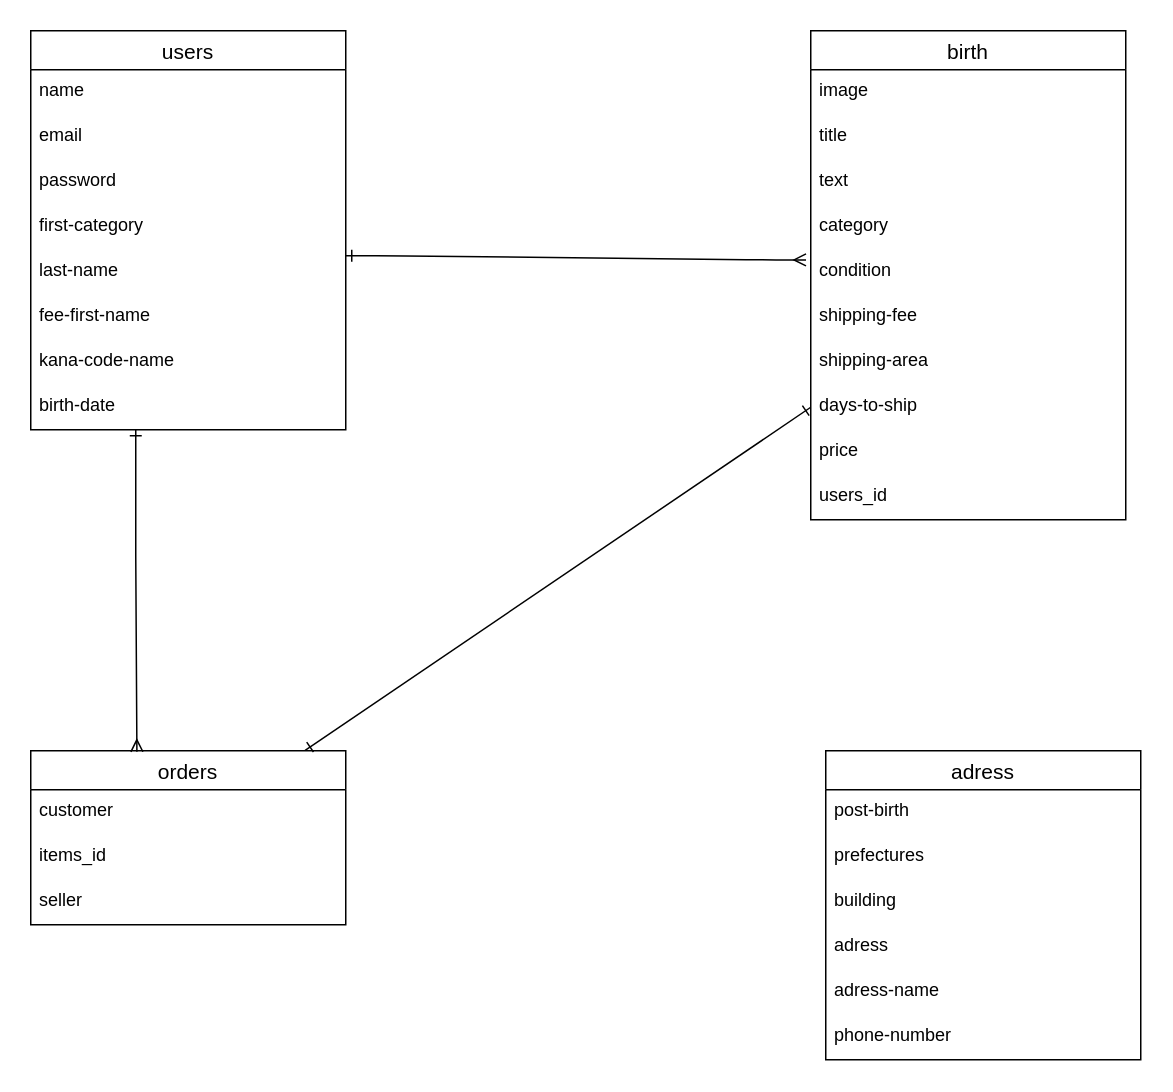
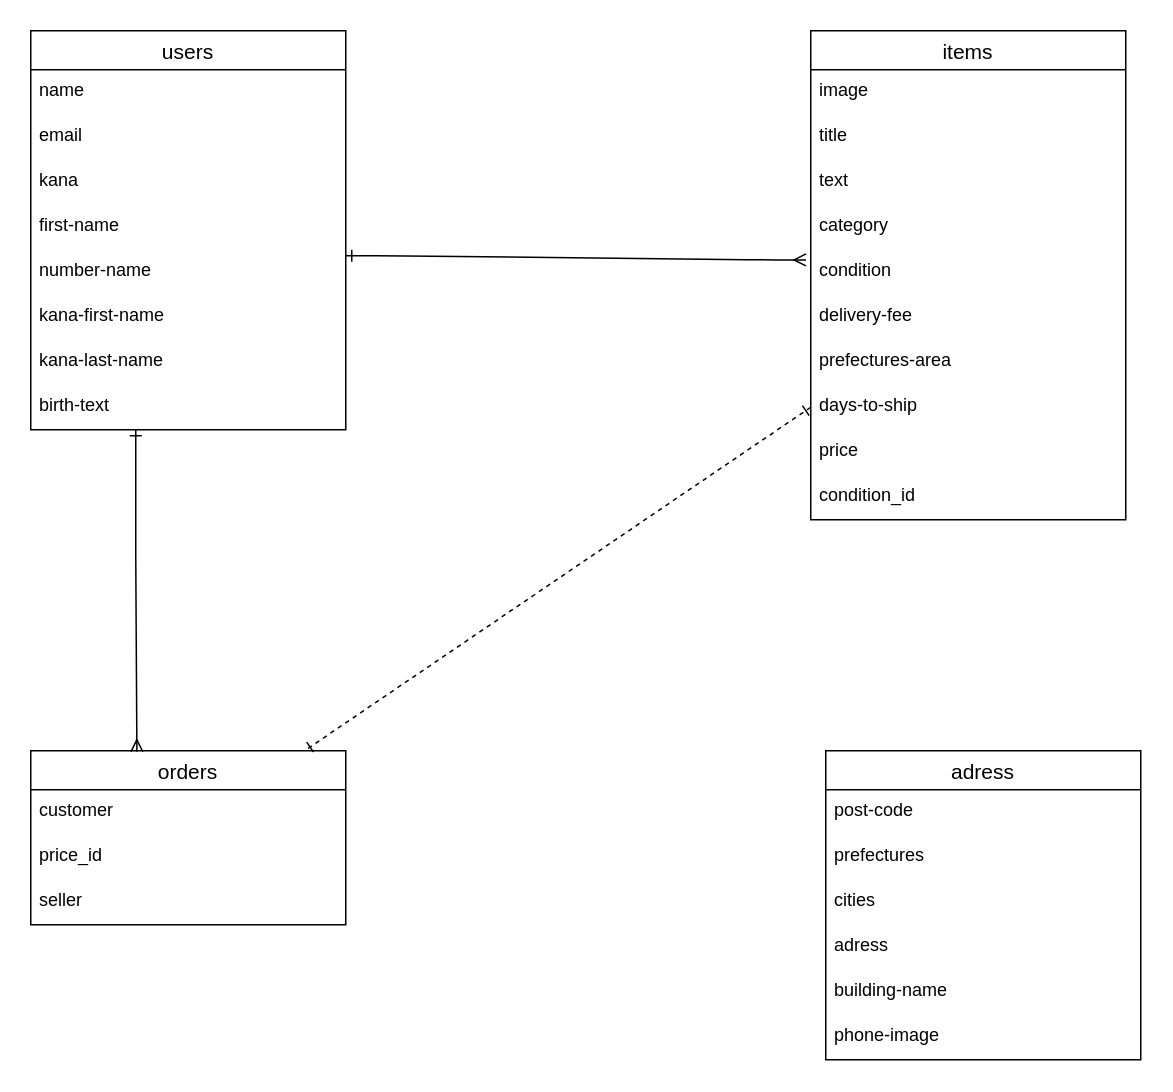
node "birth": label "birth" -> "items"
node "password": label "password" -> "kana"
node "first-category": label "first-category" -> "first-name"
node "last-name": label "last-name" -> "number-name"
node "fee-first-name": label "fee-first-name" -> "kana-first-name"
node "shipping-fee": label "shipping-fee" -> "delivery-fee"
node "kana-code-name": label "kana-code-name" -> "kana-last-name"
node "shipping-area": label "shipping-area" -> "prefectures-area"
node "birth-date": label "birth-date" -> "birth-text"
node "users_id": label "users_id" -> "condition_id"
edge "days-to-ship" -- "orders": style solid -> dashed
node "post-birth": label "post-birth" -> "post-code"
node "items_id": label "items_id" -> "price_id"
node "building": label "building" -> "cities"
node "adress-name": label "adress-name" -> "building-name"
node "phone-number": label "phone-number" -> "phone-image"
